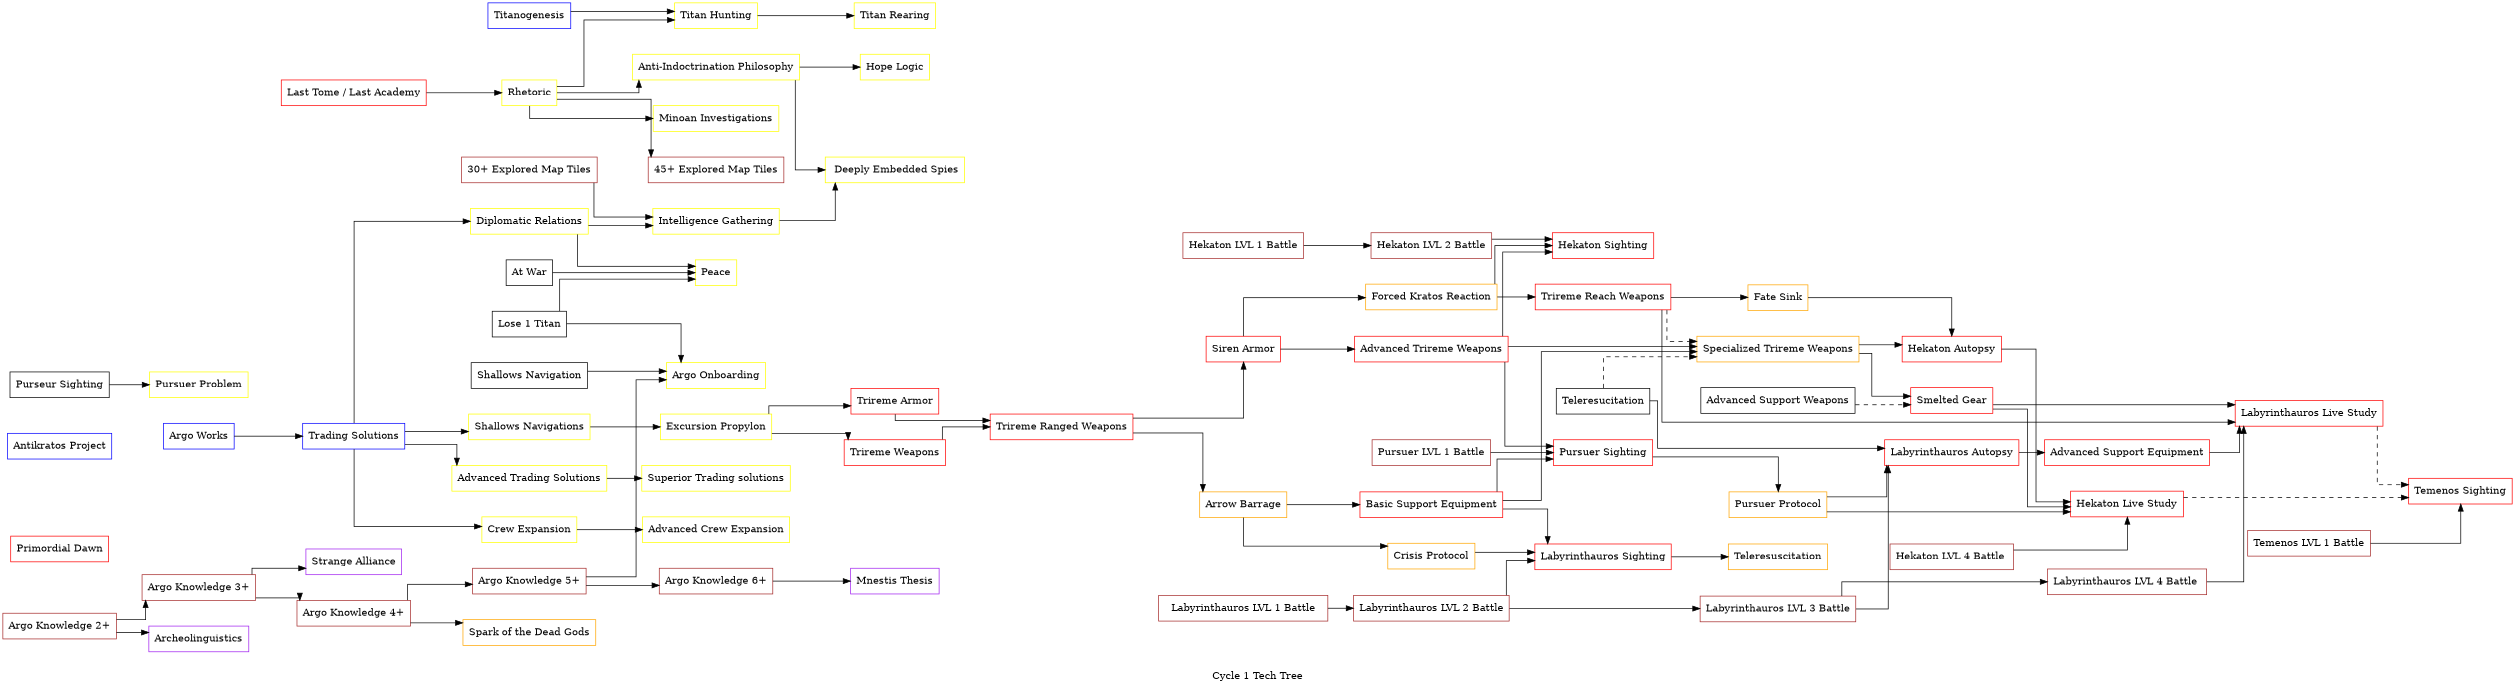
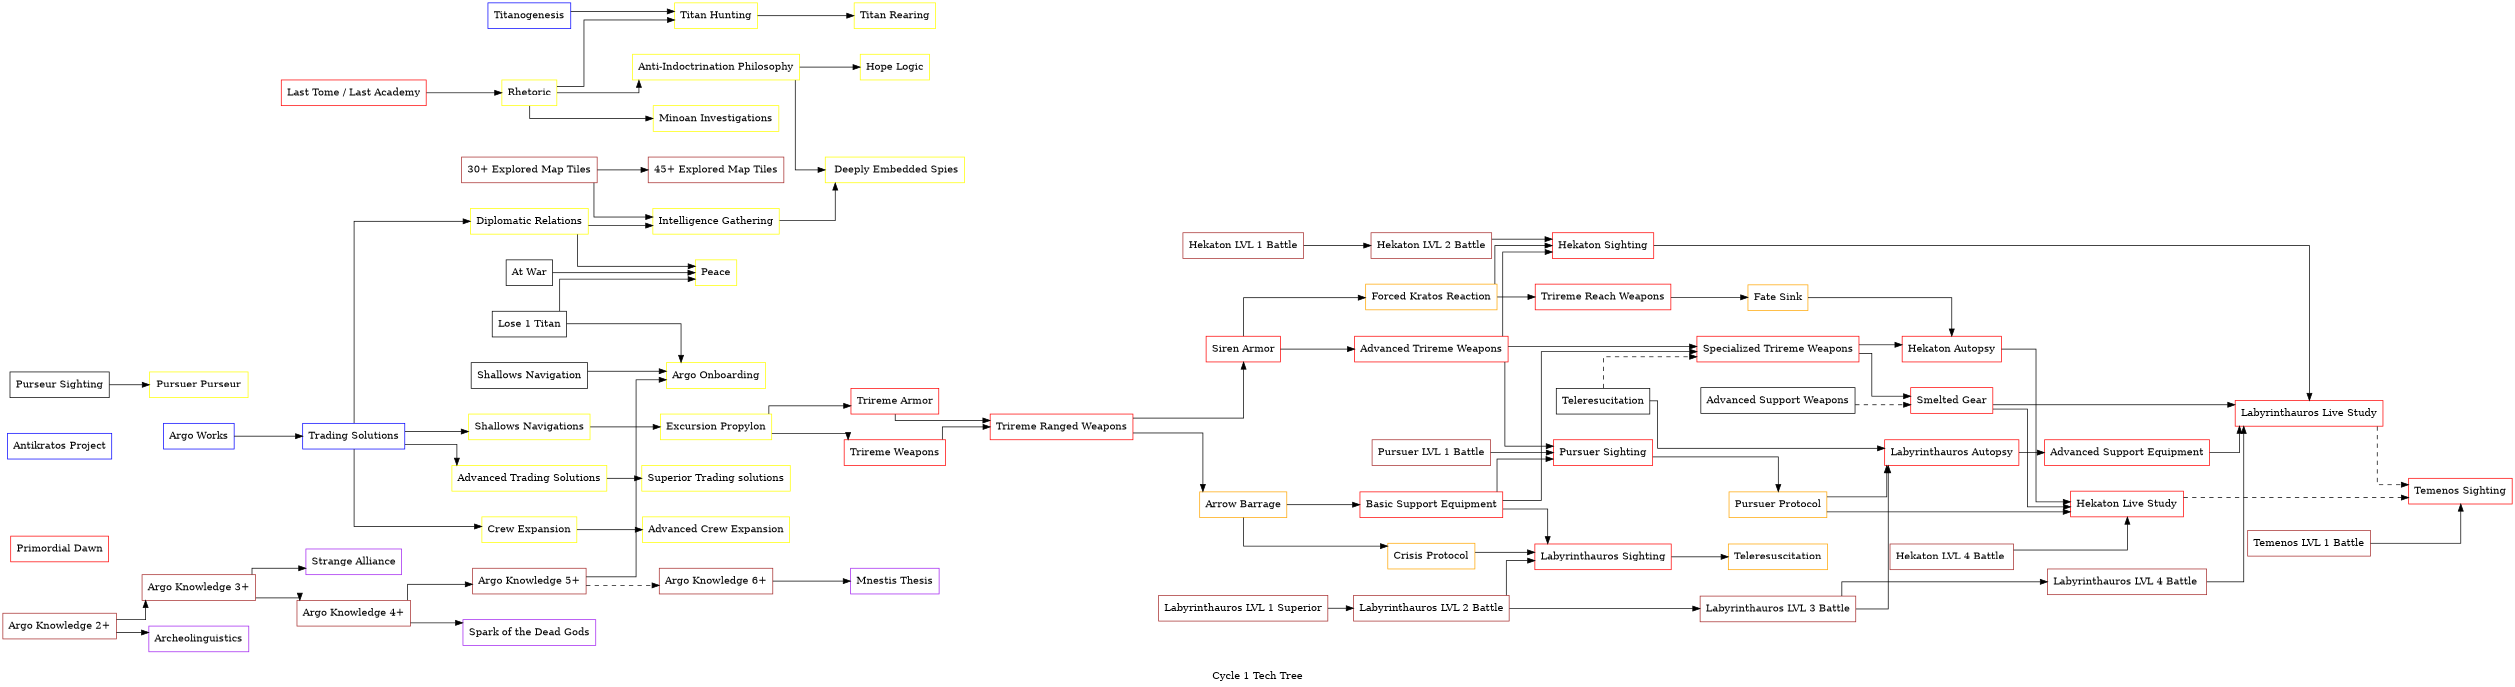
edge "Rhetoric" -> "45+ Explored Map Tiles": now "30+ Explored Map Tiles" -> "45+ Explored Map Tiles"
edge "Trireme Reach Weapons" -> "Specialized Trireme Weapons": removed
node "Specialized Trireme Weapons": color orange -> red
node "Pursuer Problem": label "Pursuer Problem" -> "Pursuer Purseur"
edge "Trireme Reach Weapons" -> "Labyrinthauros Live Study": now "Hekaton Sighting" -> "Labyrinthauros Live Study"
edge "Argo Knowledge 5+" -> "Argo Knowledge 6+": style filled -> dashed
node "Labyrinthauros LVL 1 Battle": label "Labyrinthauros LVL 1 Battle" -> "Labyrinthauros LVL 1 Superior"
node "Spark of the Dead Gods": color orange -> purple
